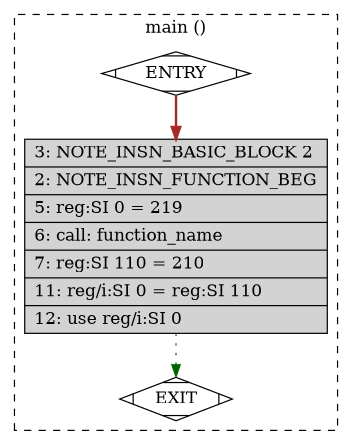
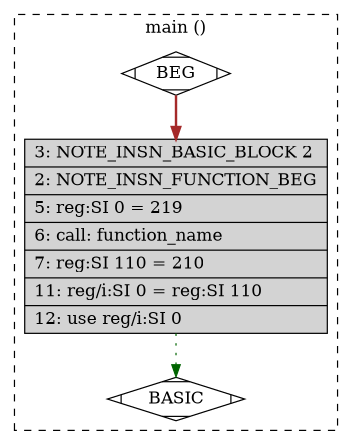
node "ENTRY": label "ENTRY" -> "BEG"
node "EXIT": label "EXIT" -> "BASIC"
